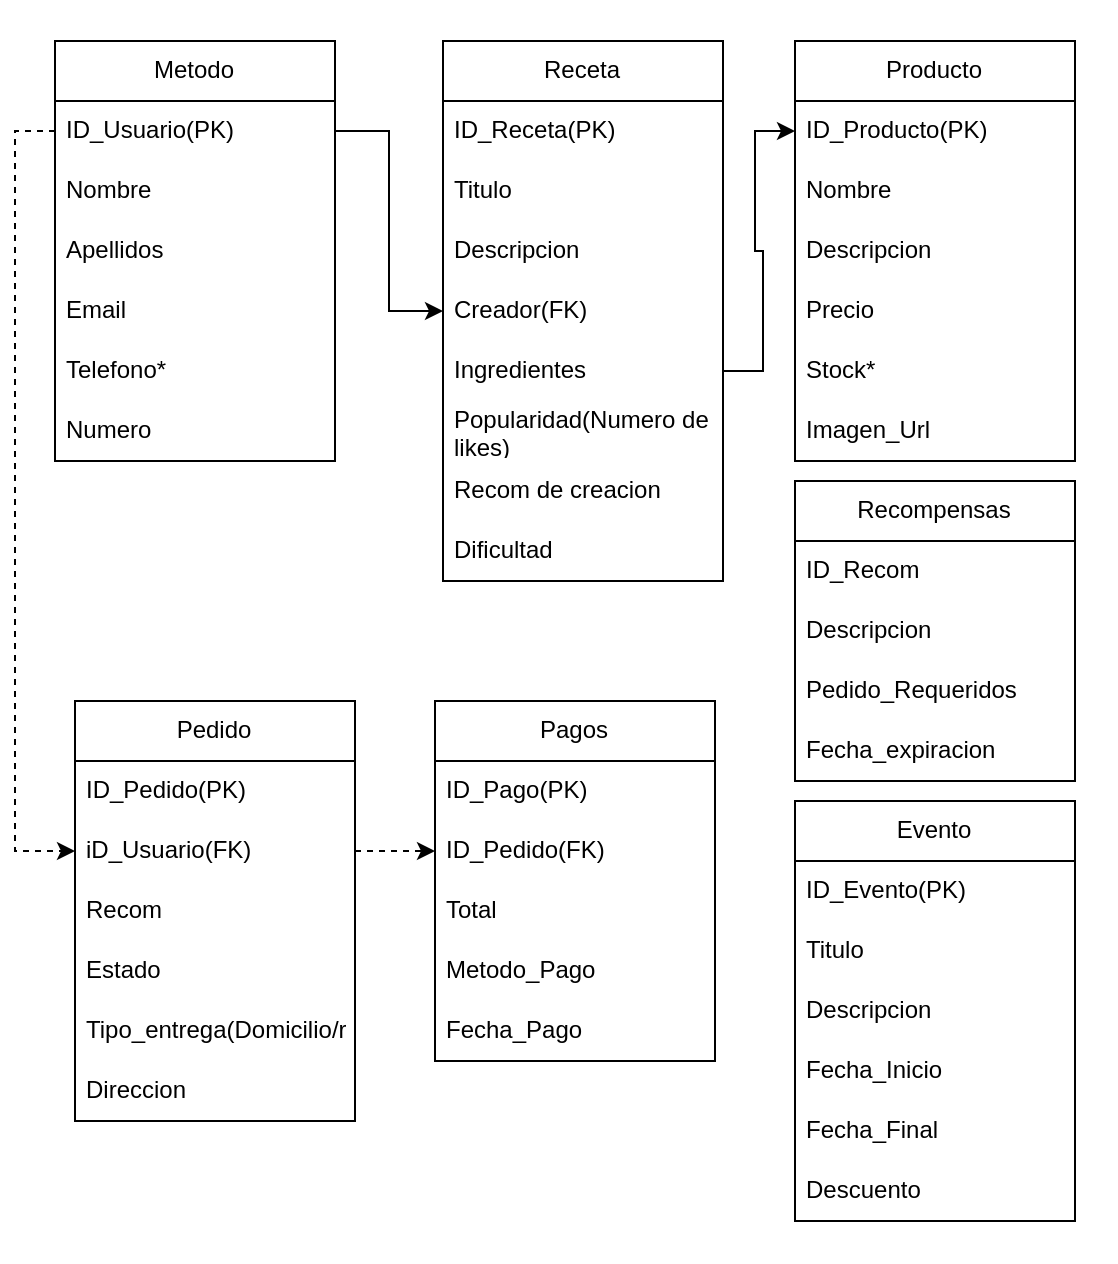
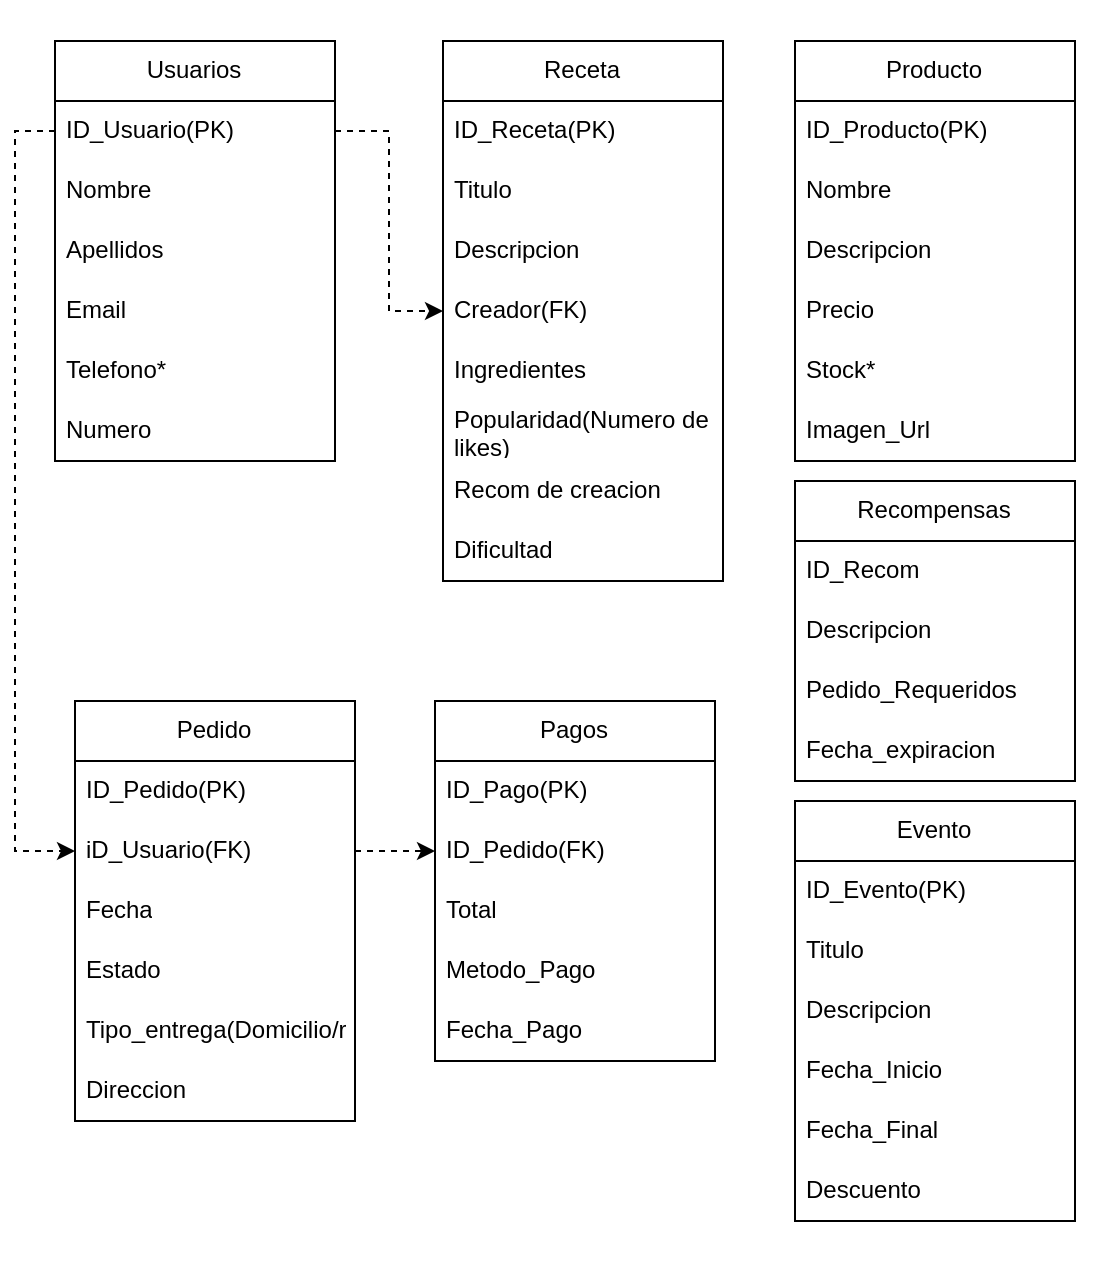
node "Metodo": label "Metodo" -> "Usuarios"
edge "ID_Usuario(PK)" -> "Creador(FK)": style solid -> dashed
edge "Ingredientes" -> "ID_Producto(PK)": removed
node "Recom": label "Recom" -> "Fecha"
